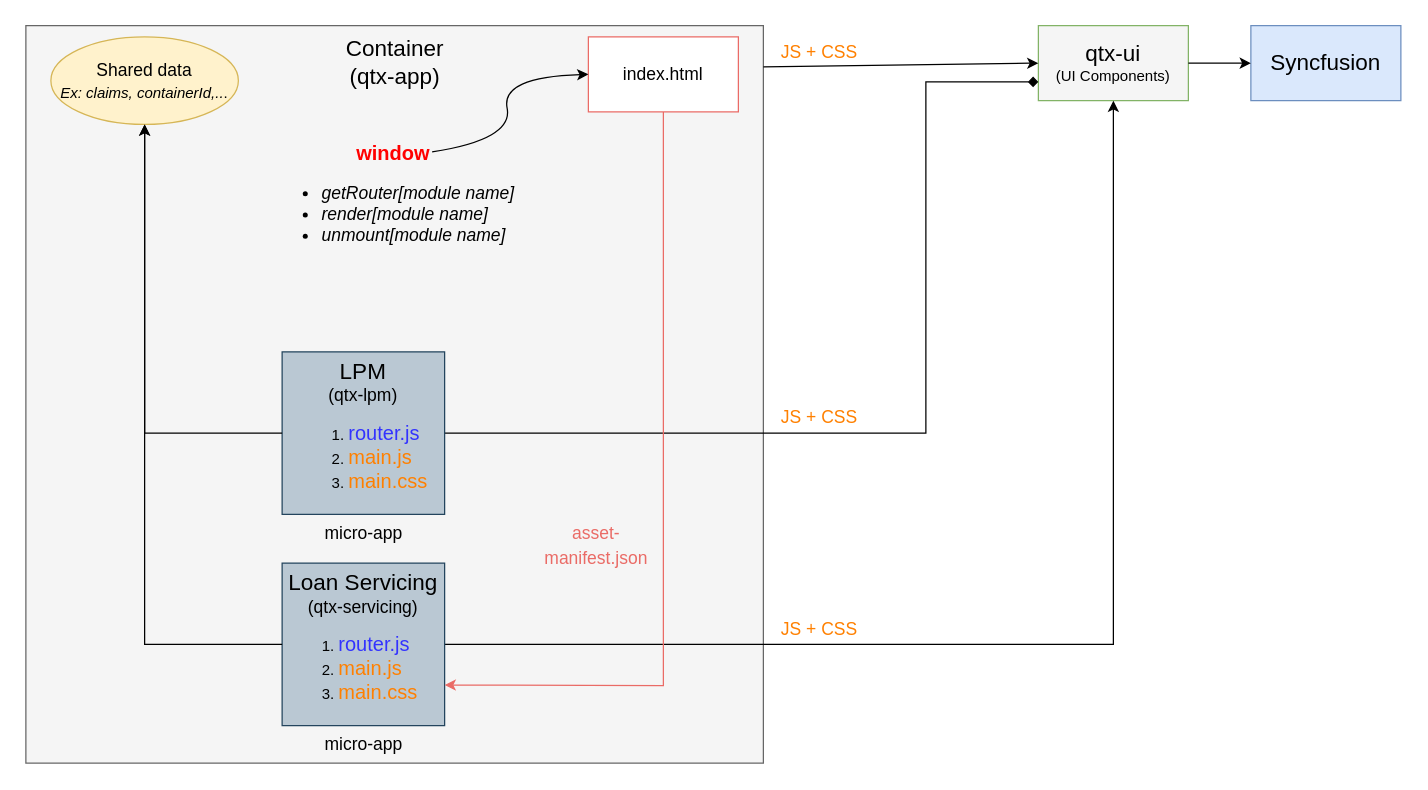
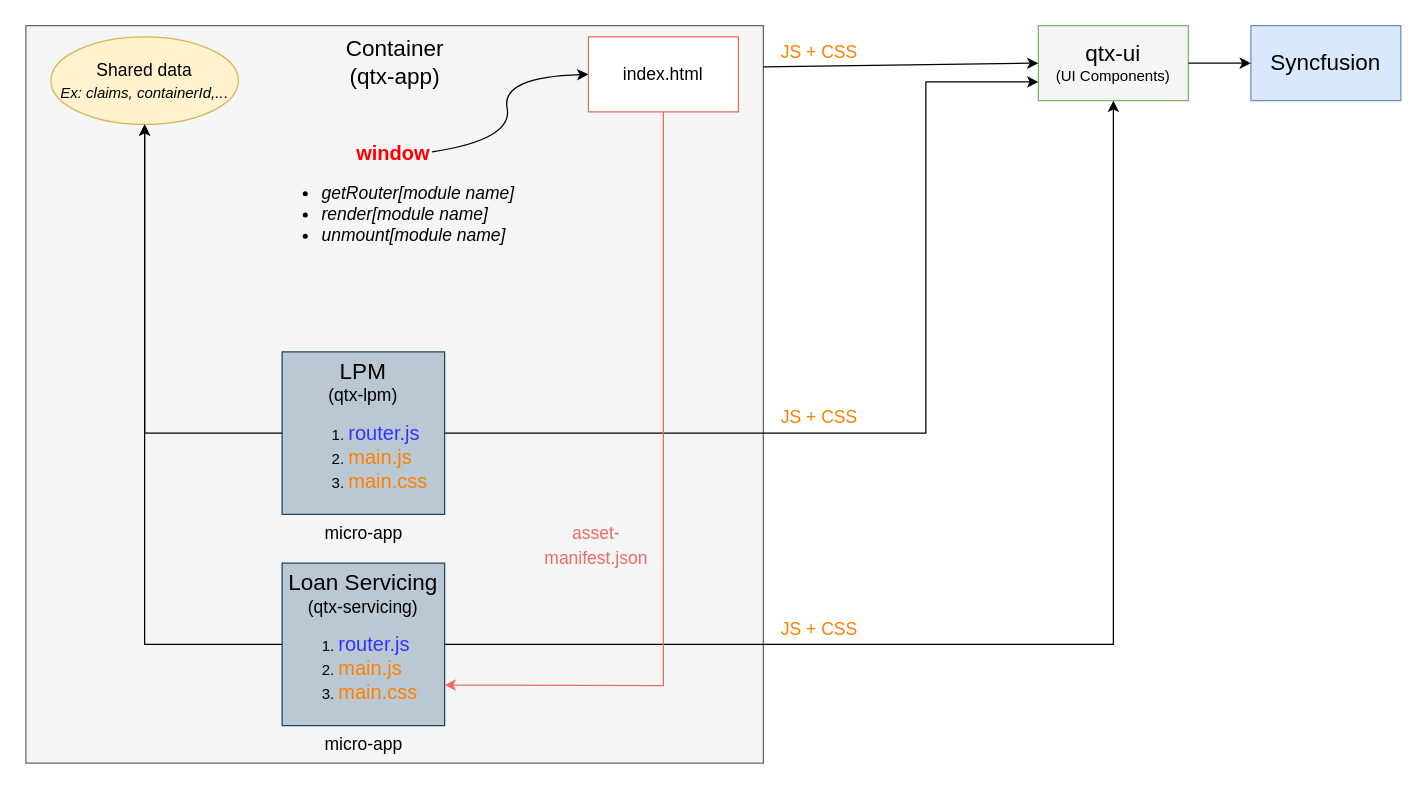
edge "LPM (qtx-lpm) router.js main.js main.css" -> "qtx-ui (UI Components)": arrowhead diamond -> classic
